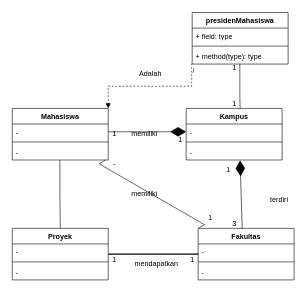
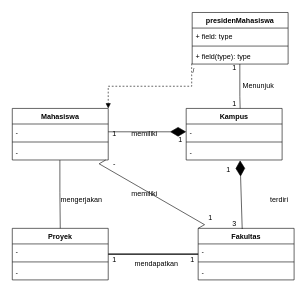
node "+ method(type): type": label "+ method(type): type" -> "+ field(type): type"
node "Adalah": removed
node "Menunjuk": added
node "mengerjakan": added
